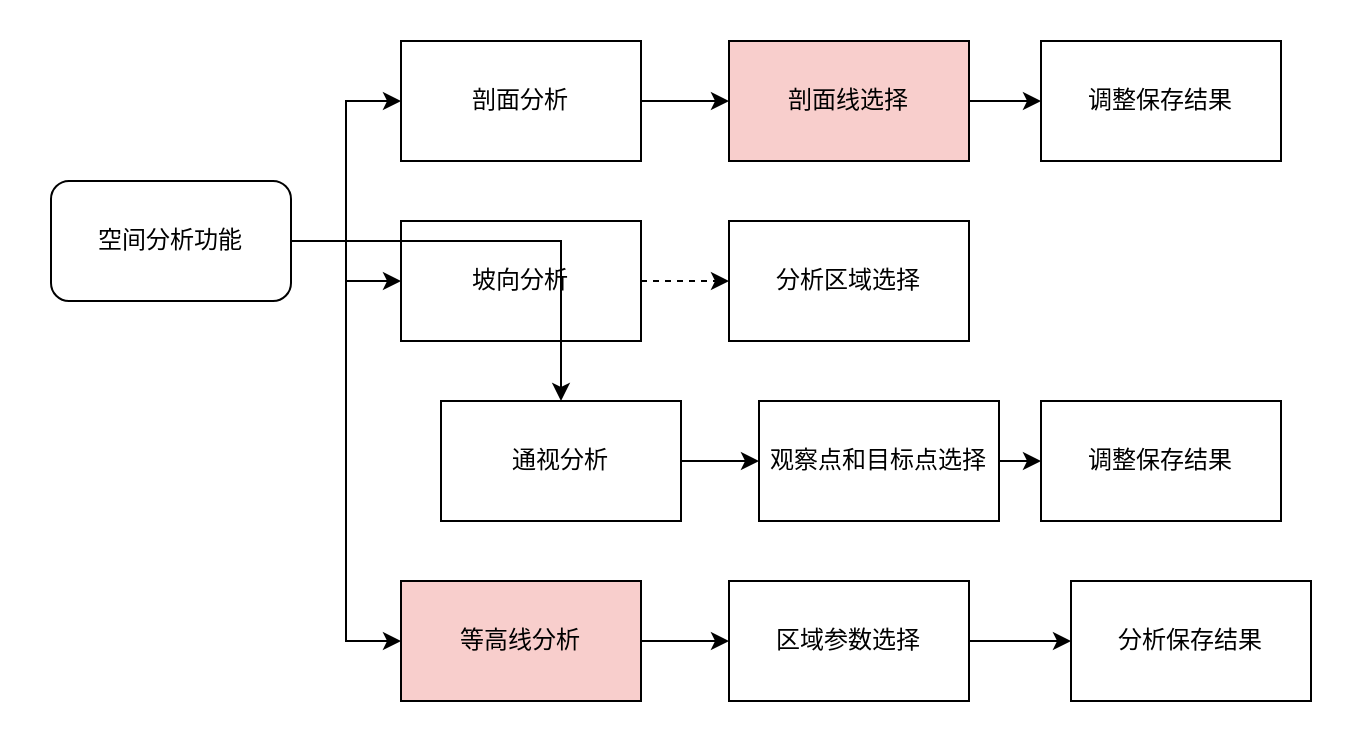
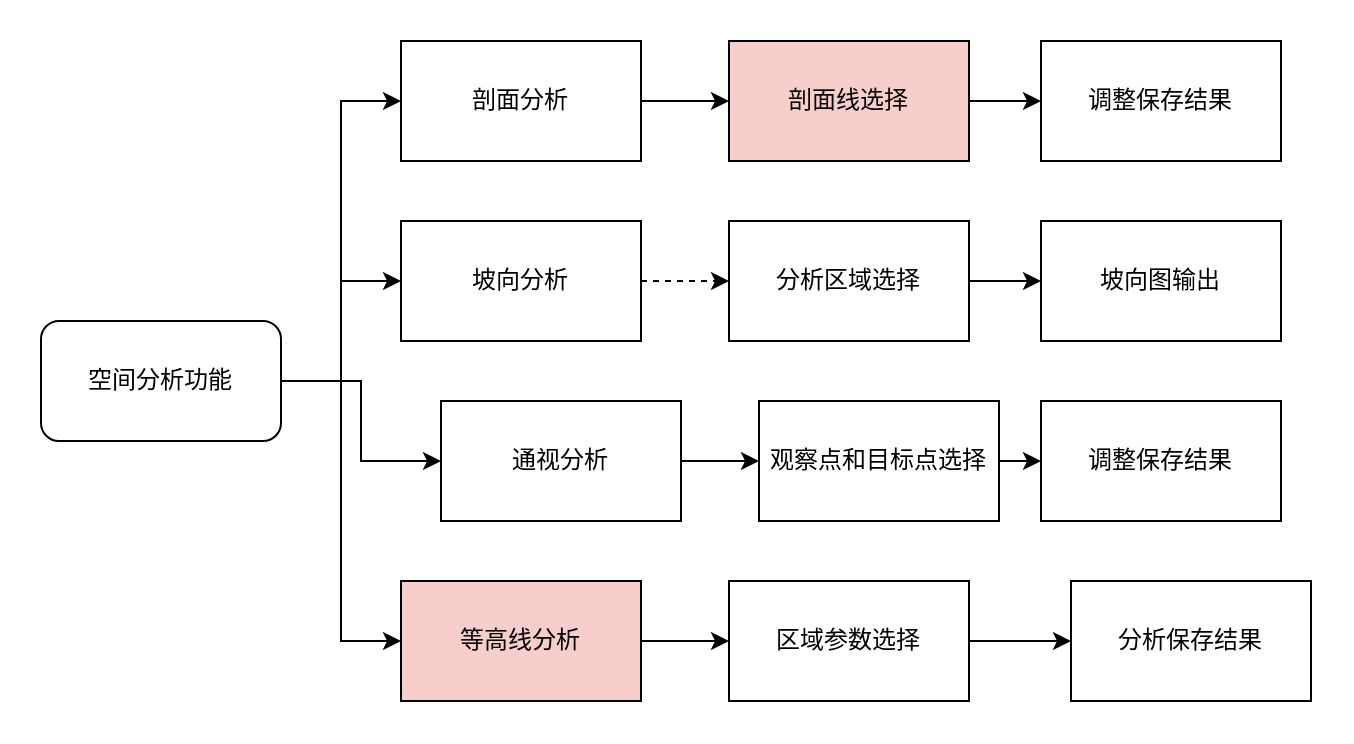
node "空间分析功能": moved (171, 241) -> (161, 381)
edge "分析区域选择" -> "坡向图输出": added
node "坡向图输出": added
